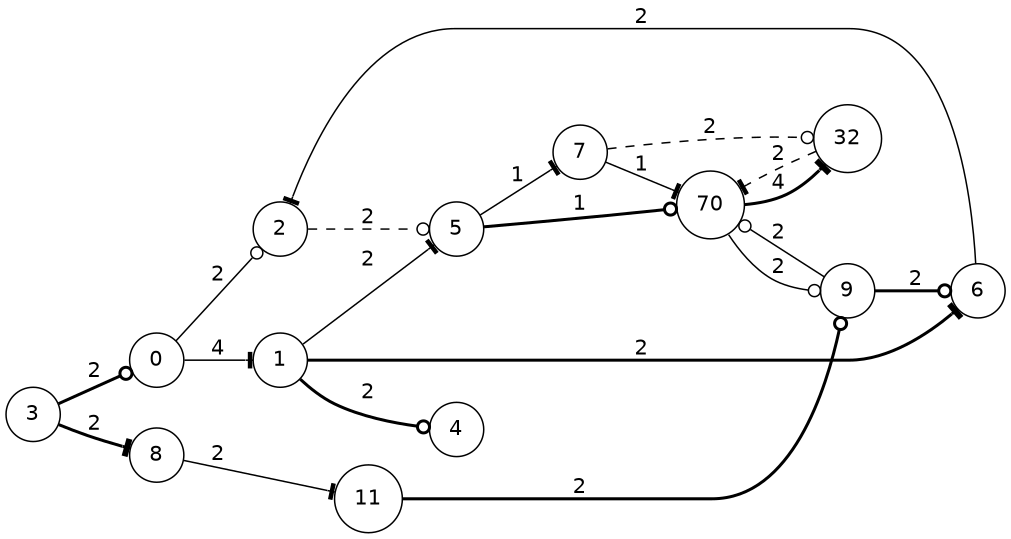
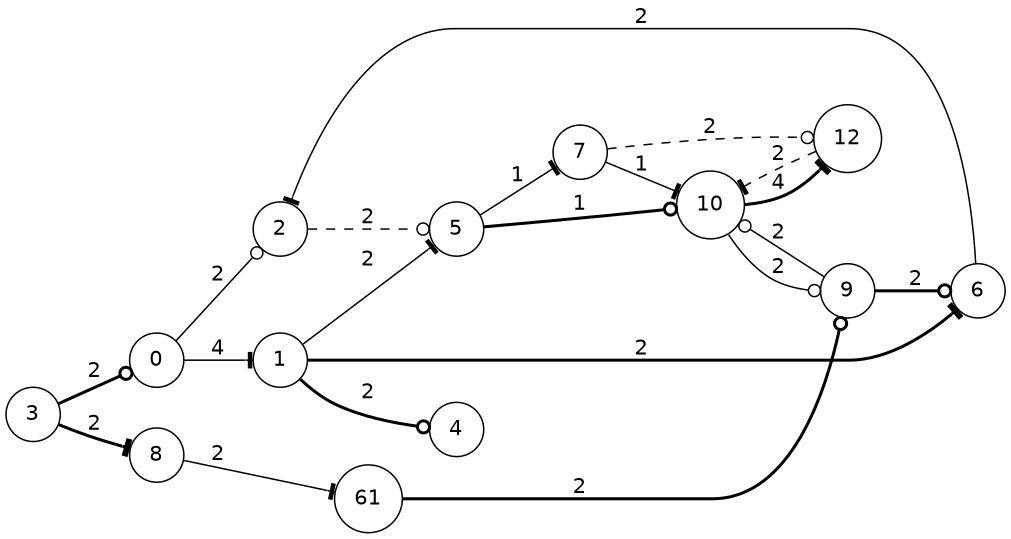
node "32": label "32" -> "12"
node "70": label "70" -> "10"
node "11": label "11" -> "61"
